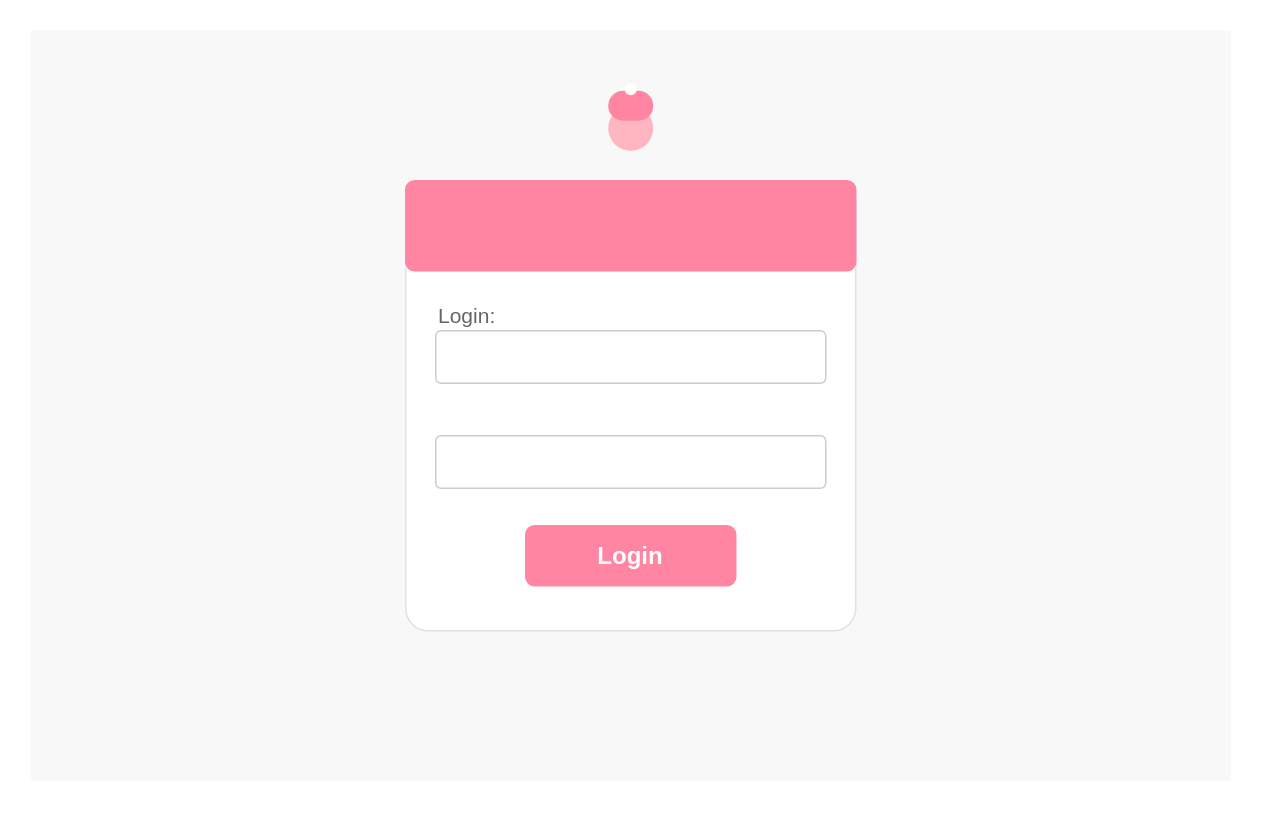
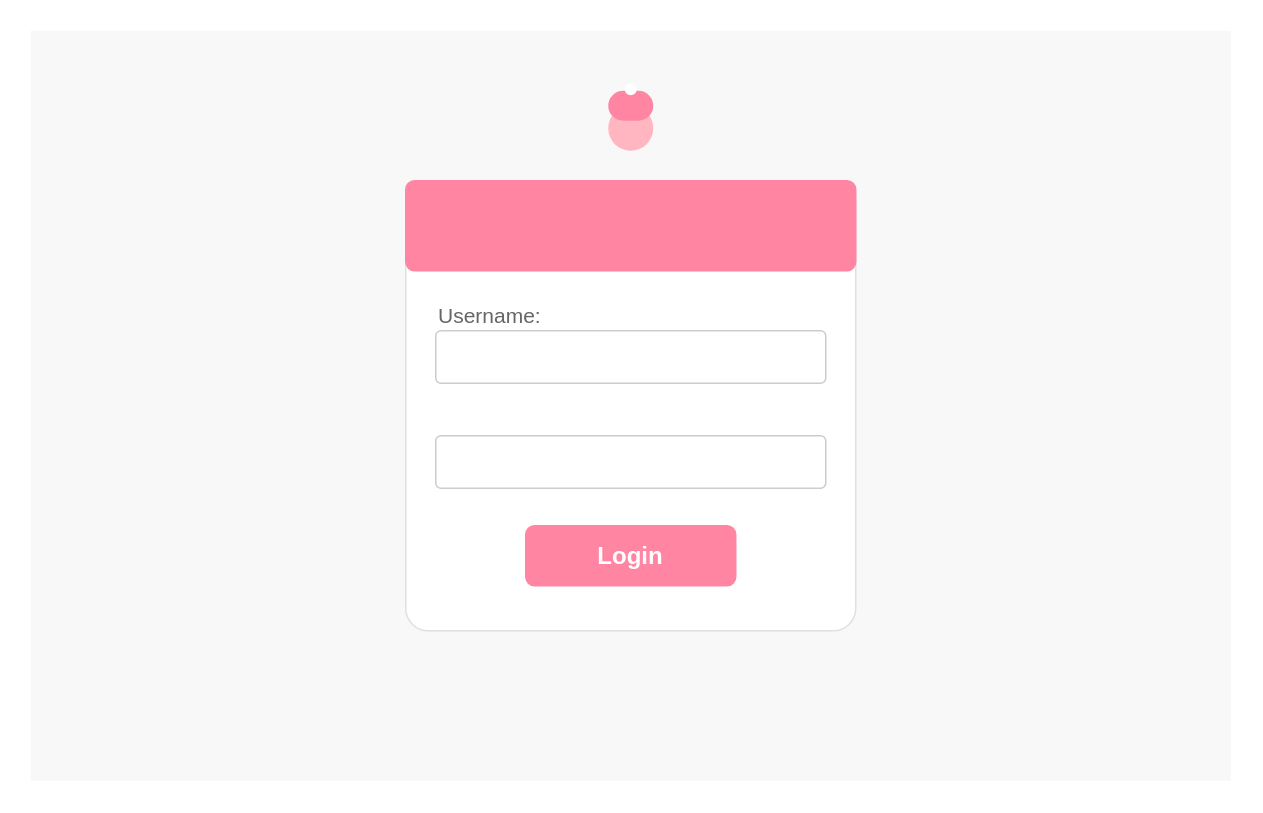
node "Login:": label "Login:" -> "Username:"
